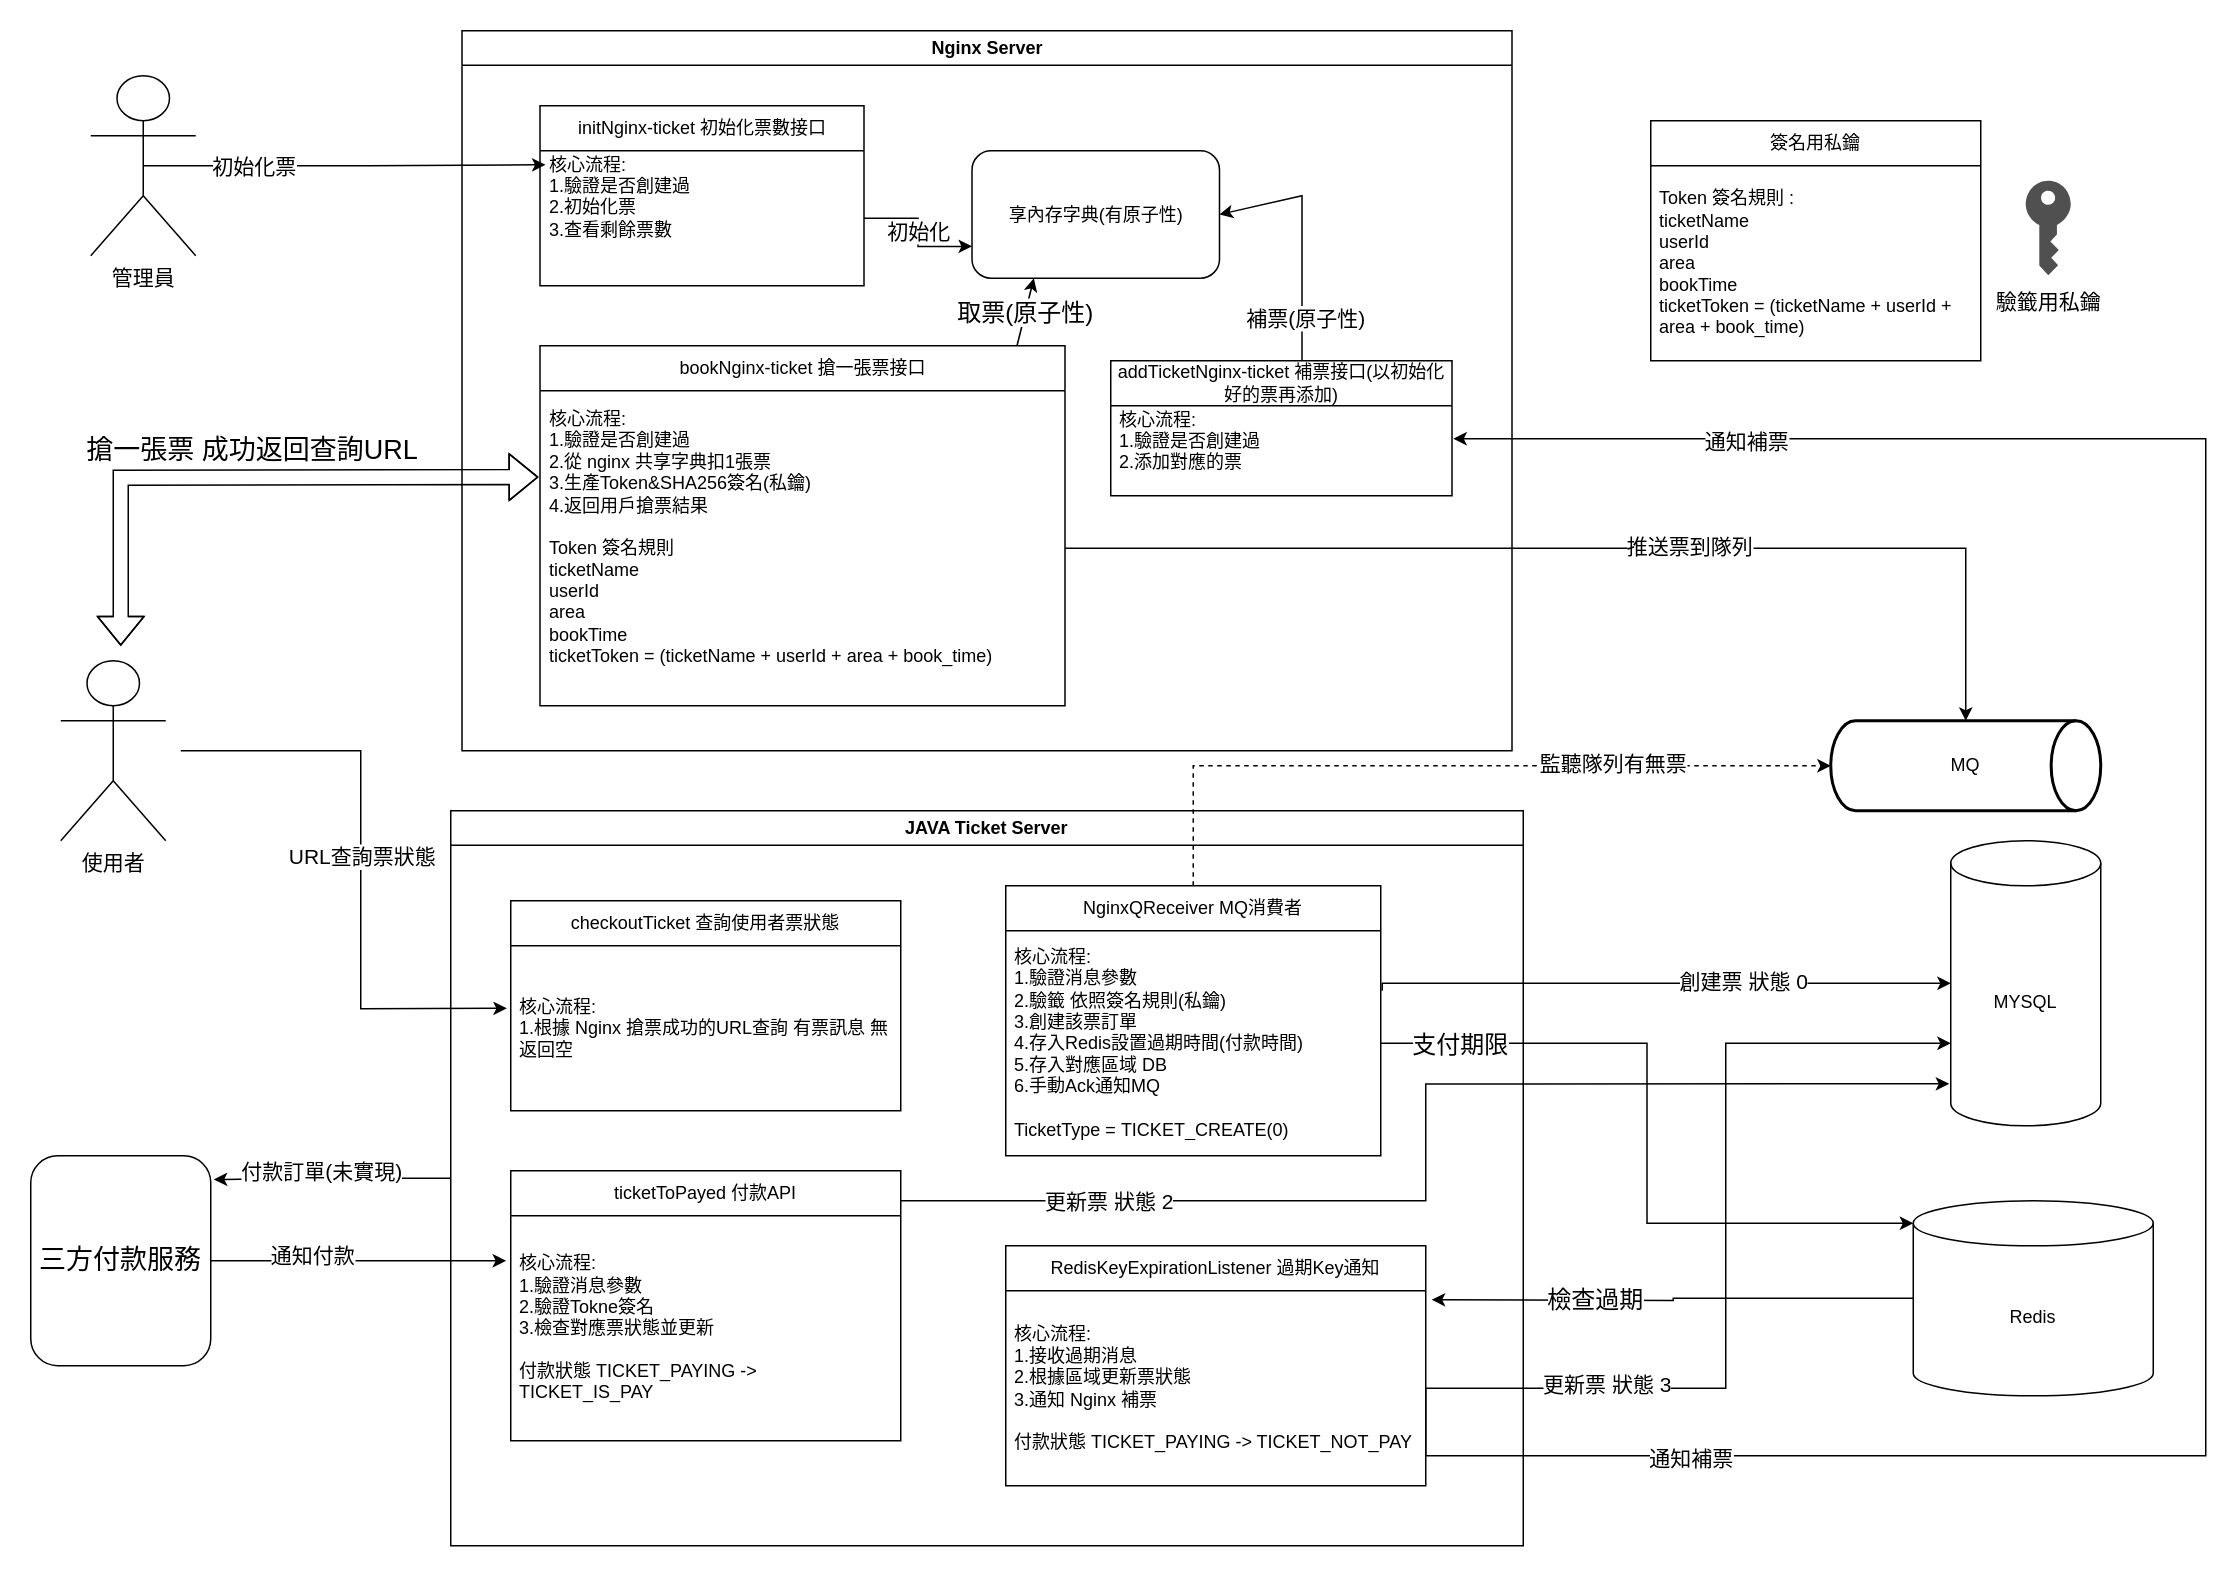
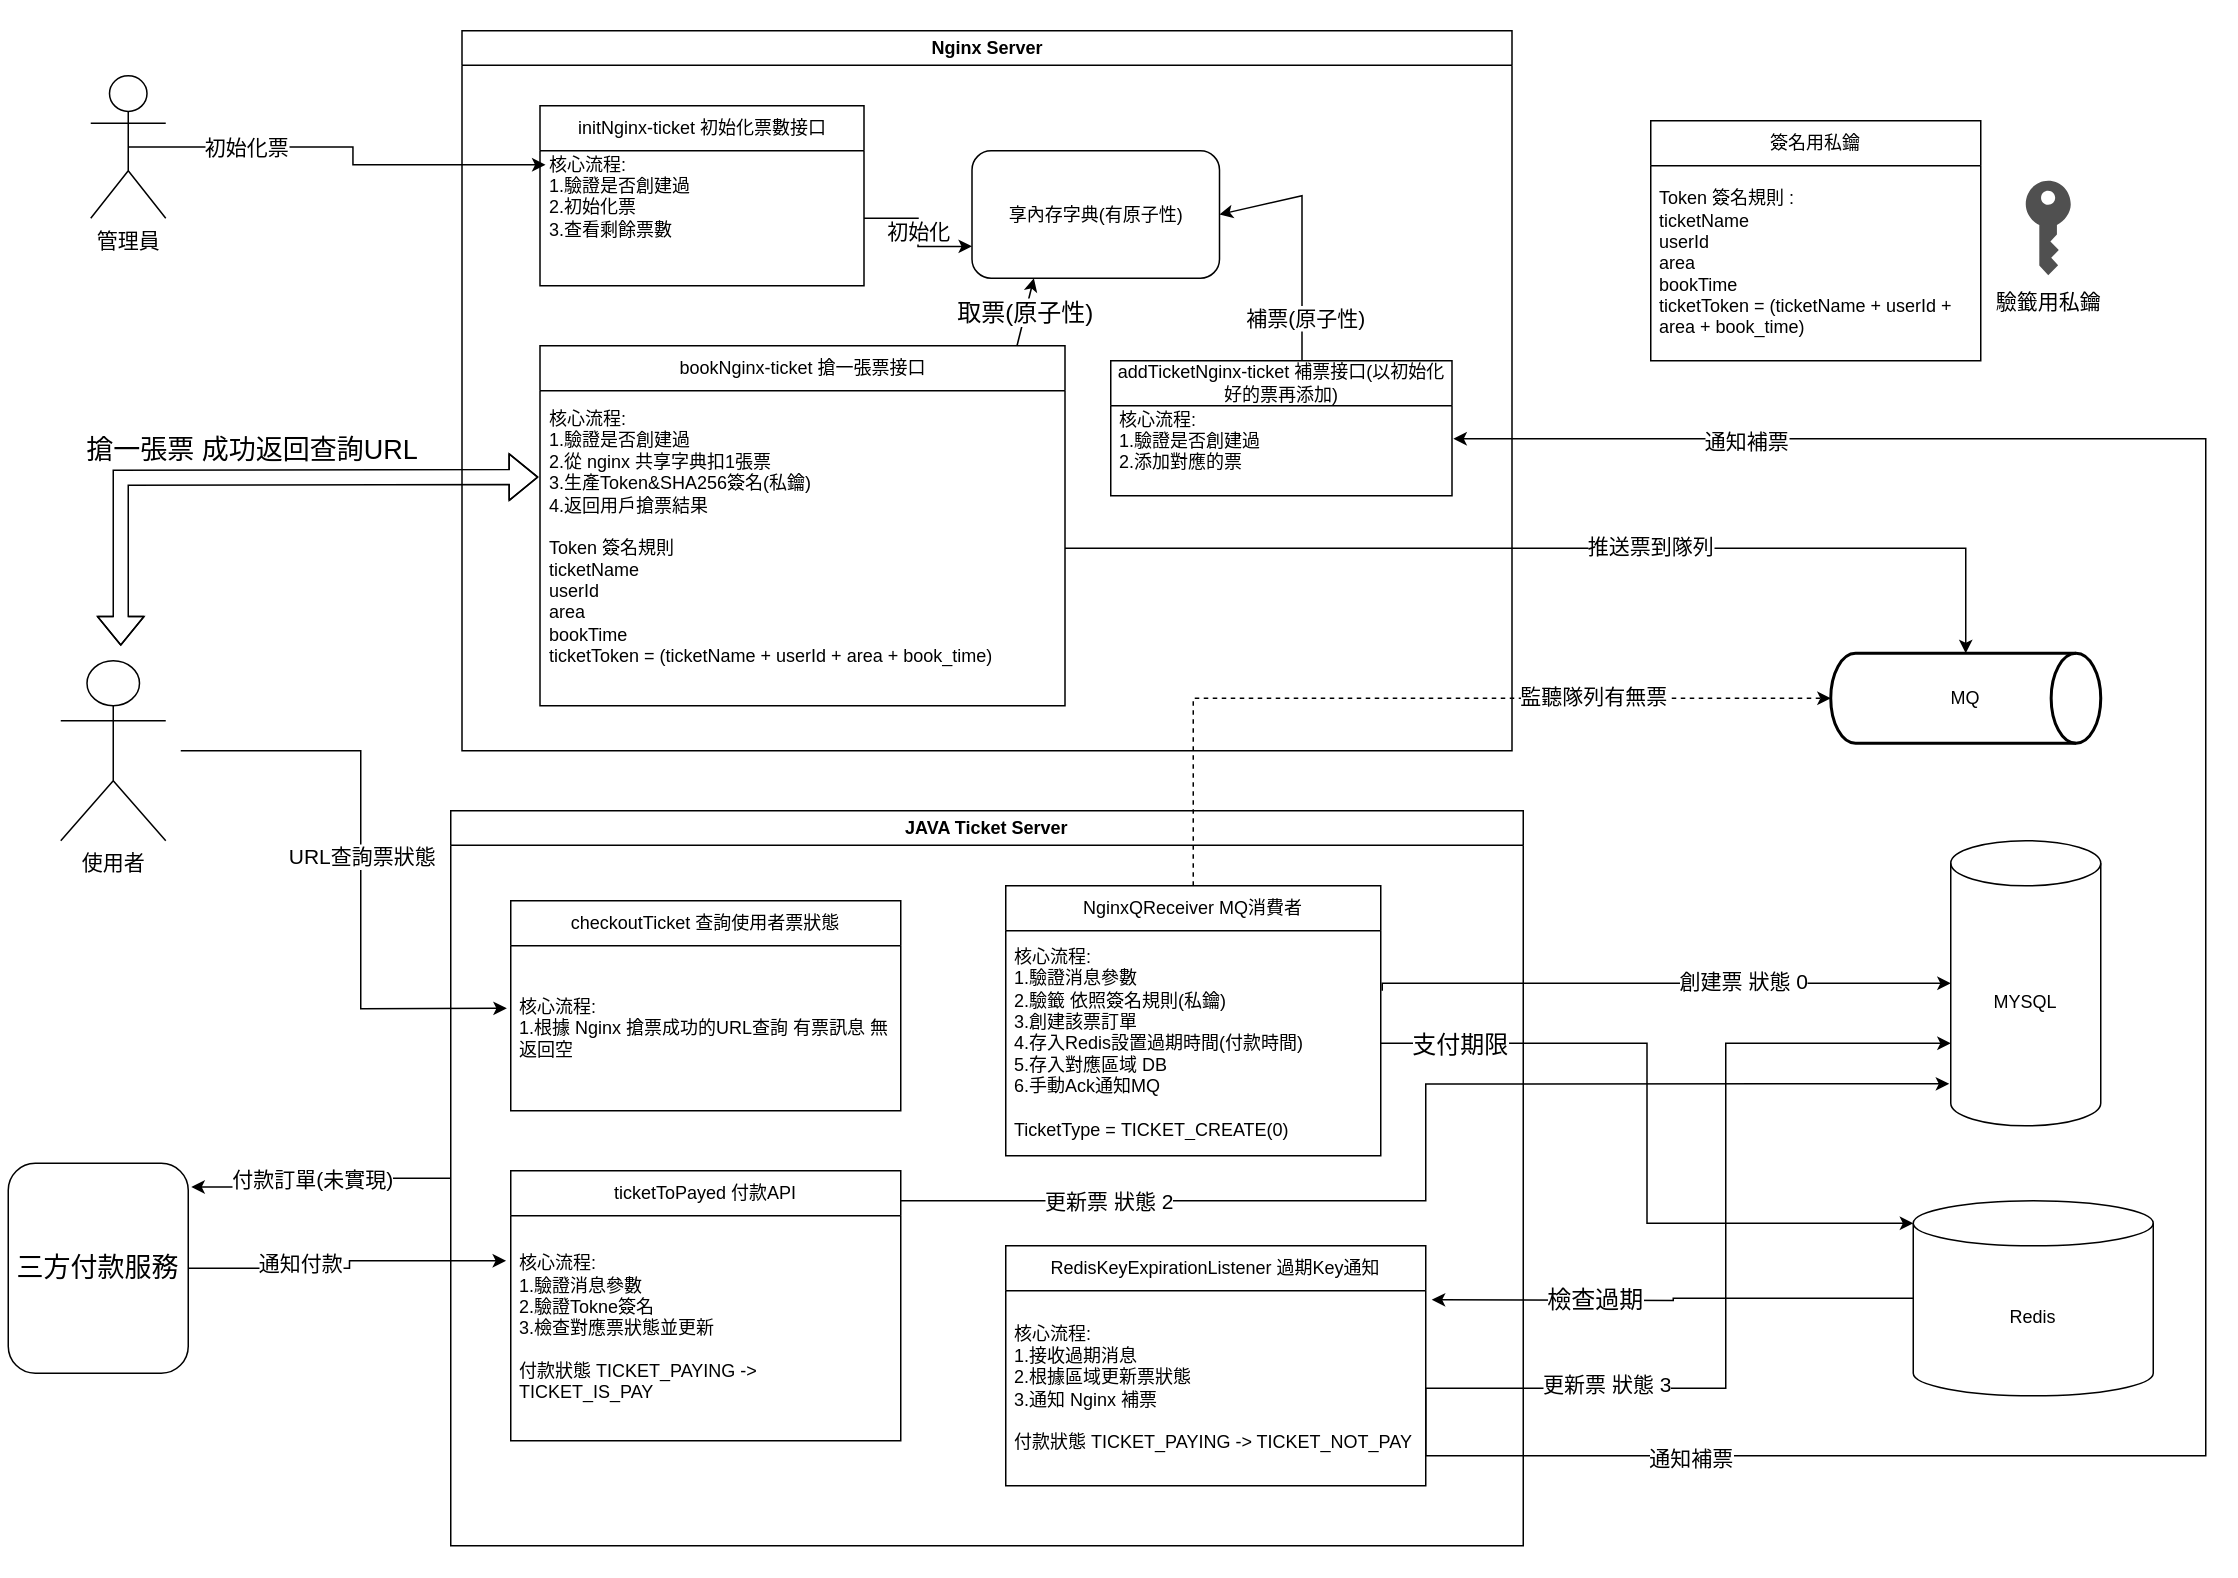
node "管理員": size 105x180 -> 75x143
node "MQ": moved (1966, 766) -> (1966, 698)
node "三方付款服務": moved (121, 1261) -> (98, 1268)
